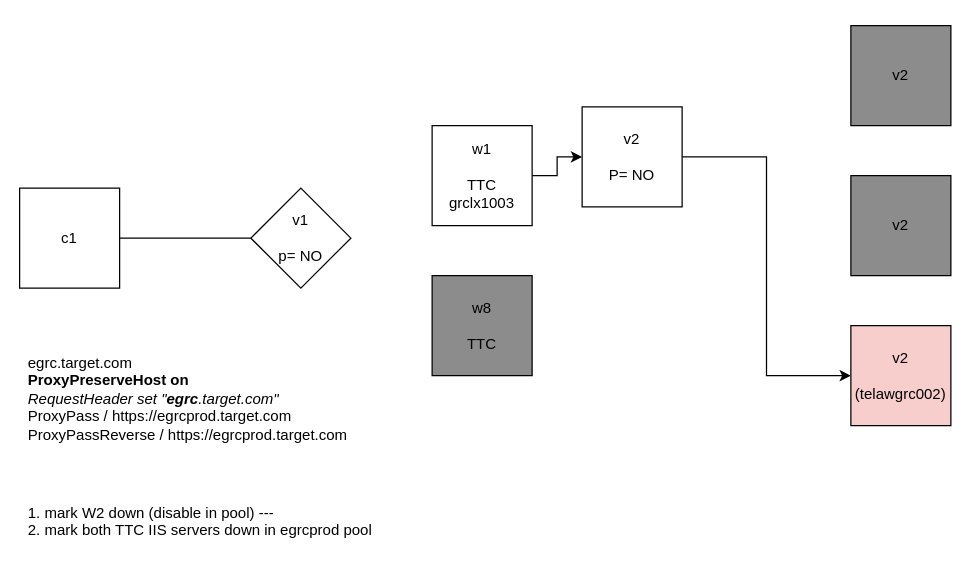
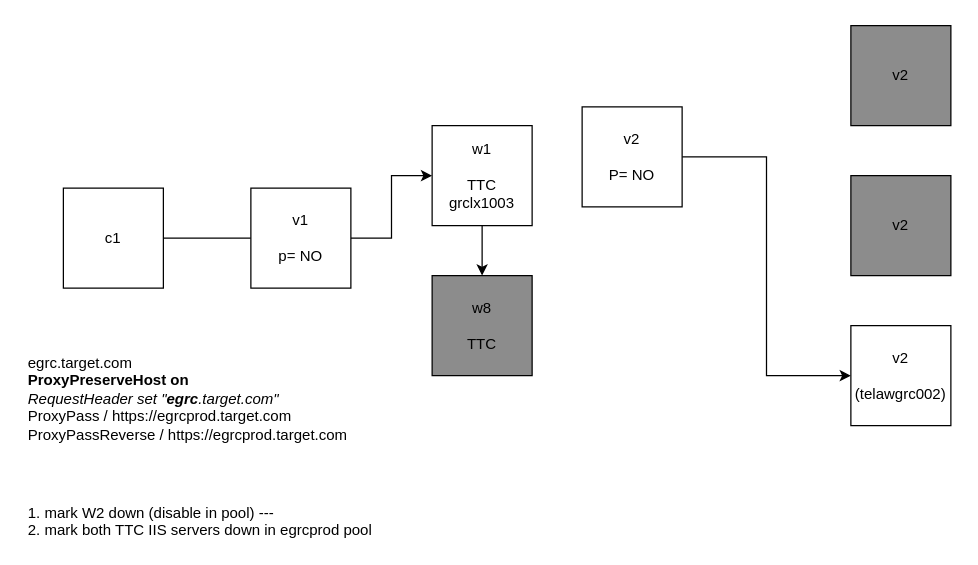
edge "w1 TTC grclx1003" -> "v2 P= NO": now "w1 TTC grclx1003" -> "w8 TTC"
edge "v1 p= NO" -> "w1 TTC grclx1003": added
node "c1": moved (69, 238) -> (113, 238)
node "v1 p= NO": shape diamond -> rectangle
node "v2 (telawgrc002)": fillcolor #f8cecc -> #ffffff
